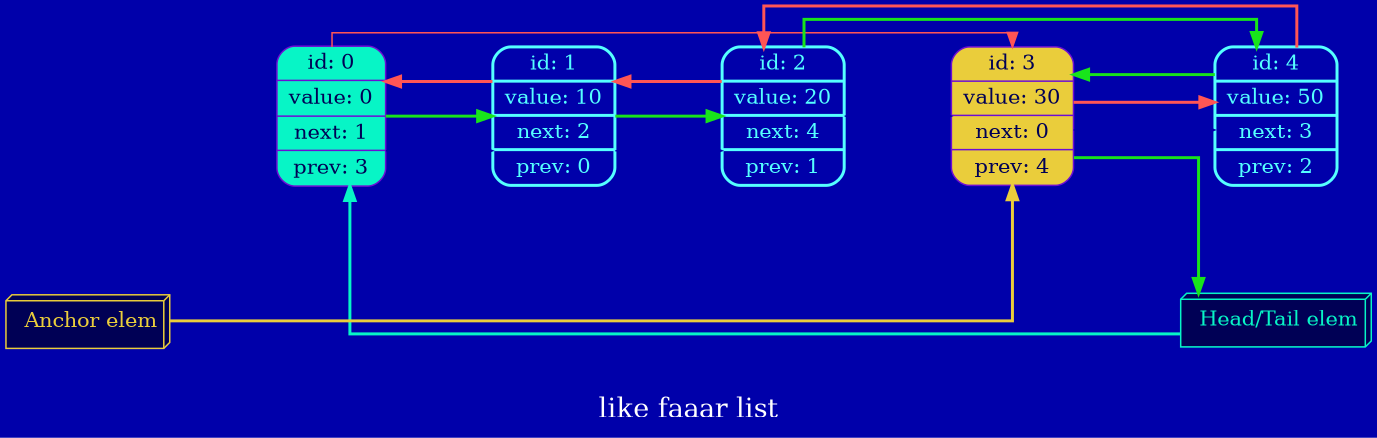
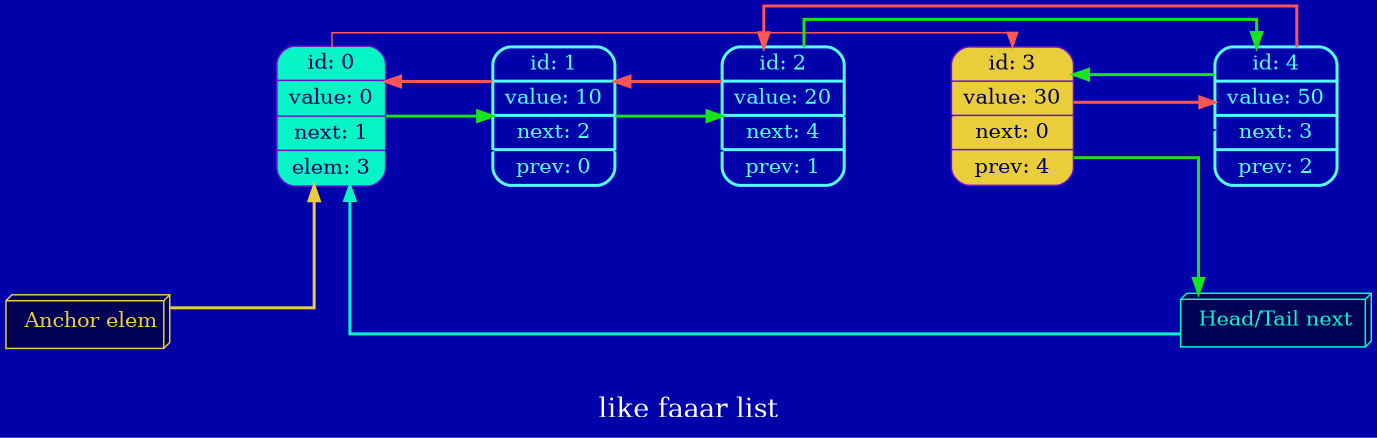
node "id: 0": text "prev: 3" -> "elem: 3"
node "Head/Tail elem": label "Head/Tail elem" -> "Head/Tail next"
edge "Anchor elem" -> "id: 3": now "Anchor elem" -> "id: 0"
